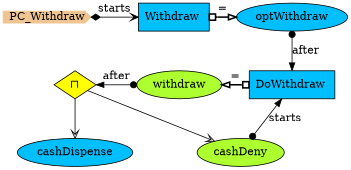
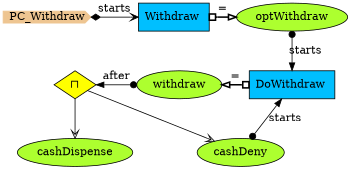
node "optWithdraw": fillcolor deepskyblue -> greenyellow
edge "optWithdraw" -- "DoWithdraw": label "after" -> "starts"
node "cashDispense": fillcolor deepskyblue -> greenyellow
